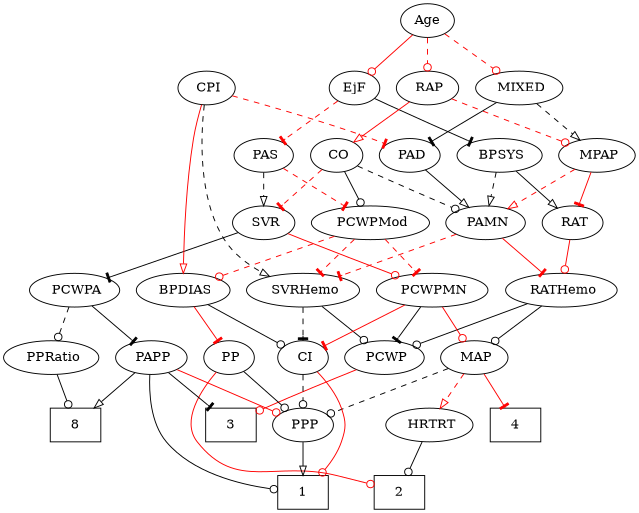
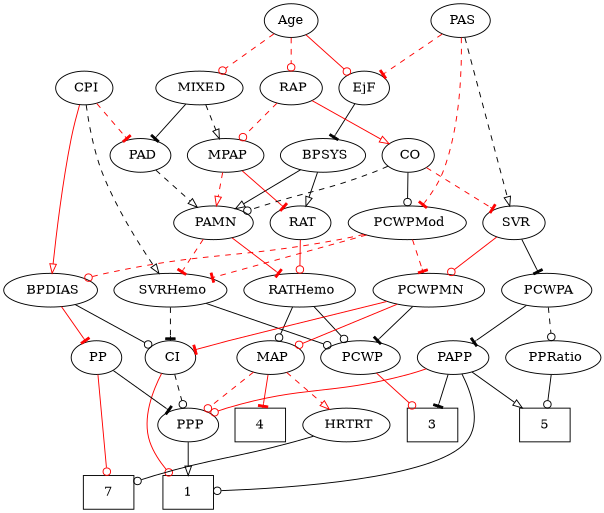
edge "EjF" -> "PAS": reversed
edge "BPSYS" -> "PAMN": style dashed -> solid
edge "PAD" -> "PAMN": style solid -> dashed
edge "PP" -> "PPP": arrowhead odot -> tee
edge "MAP" -> "PPP": color black -> red
node "8": label "8" -> "5"
node "2": label "2" -> "7"
